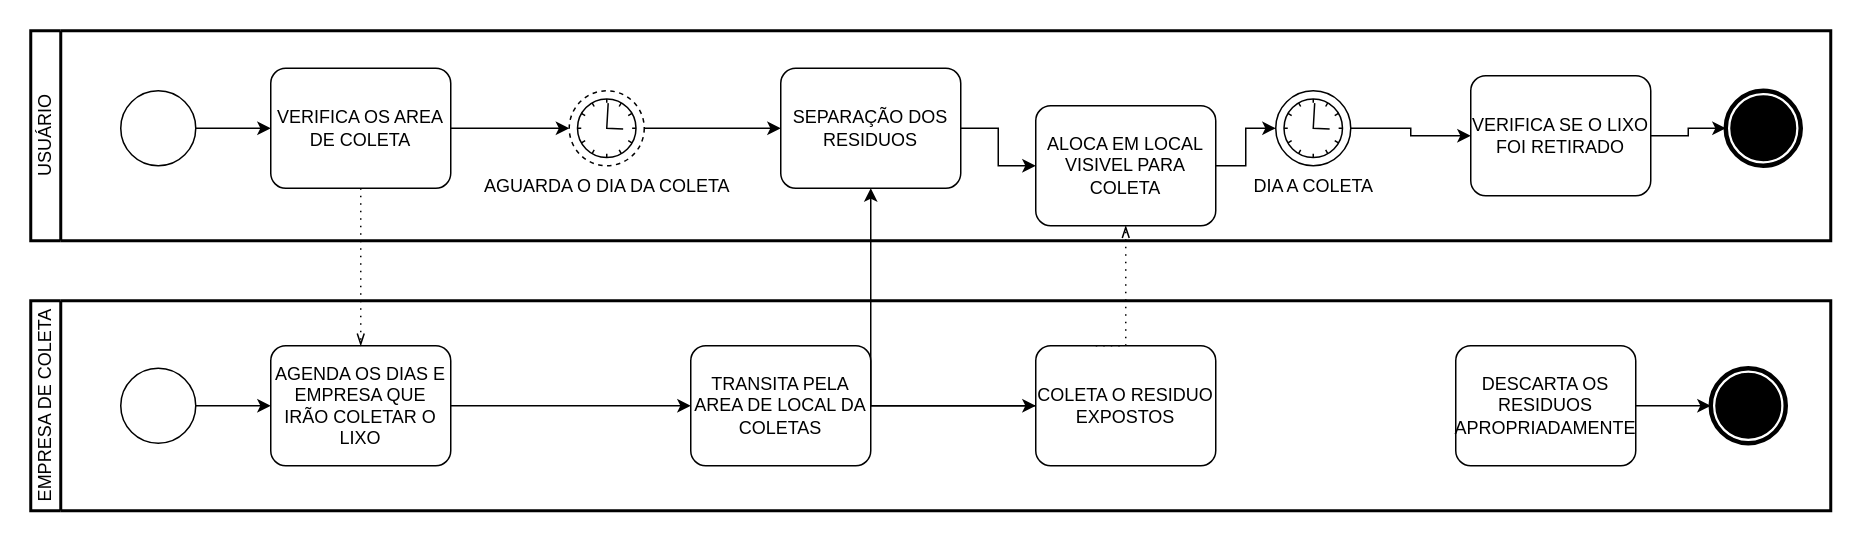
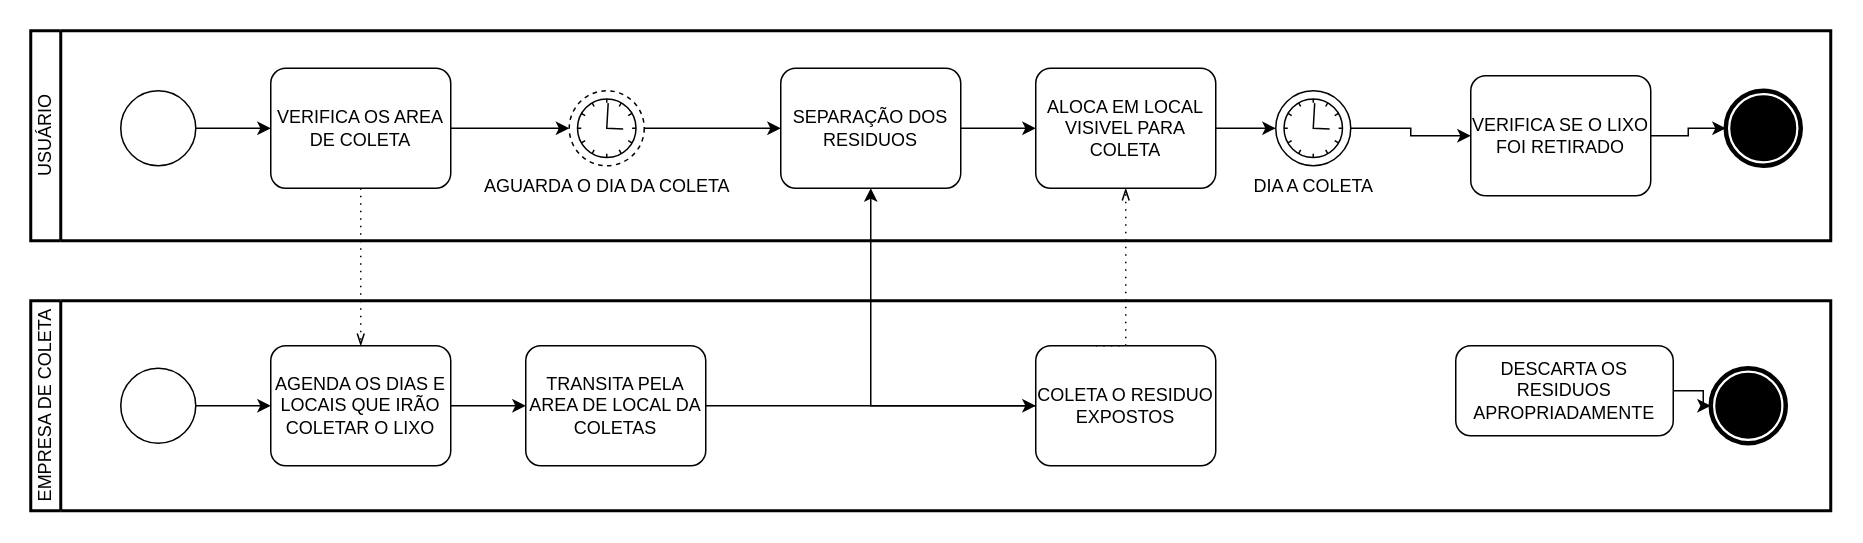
node "ALOCA EM LOCAL VISIVEL PARA COLETA": moved (1126, 166) -> (1126, 128)
node "AGENDA OS DIAS E EMPRESA QUE IRÃO COLETAR O LIXO": label "AGENDA OS DIAS E EMPRESA QUE IRÃO COLETAR O LIXO" -> "AGENDA OS DIAS E LOCAIS QUE IRÃO COLETAR O LIXO"
node "TRANSITA PELA AREA DE LOCAL DA COLETAS": moved (781, 406) -> (616, 406)
node "DESCARTA OS RESIDUOS APROPRIADAMENTE": size 180x120 -> 218x90
